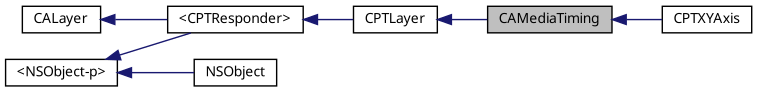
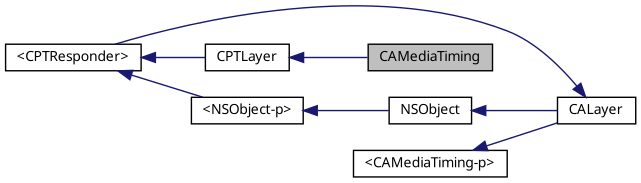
node "CPTXYAxis": removed
edge "<CPTResponder>" -> "<NSObject-p>": reversed
edge "CALayer" -> "NSObject": added
node "<CAMediaTiming-p>": added
